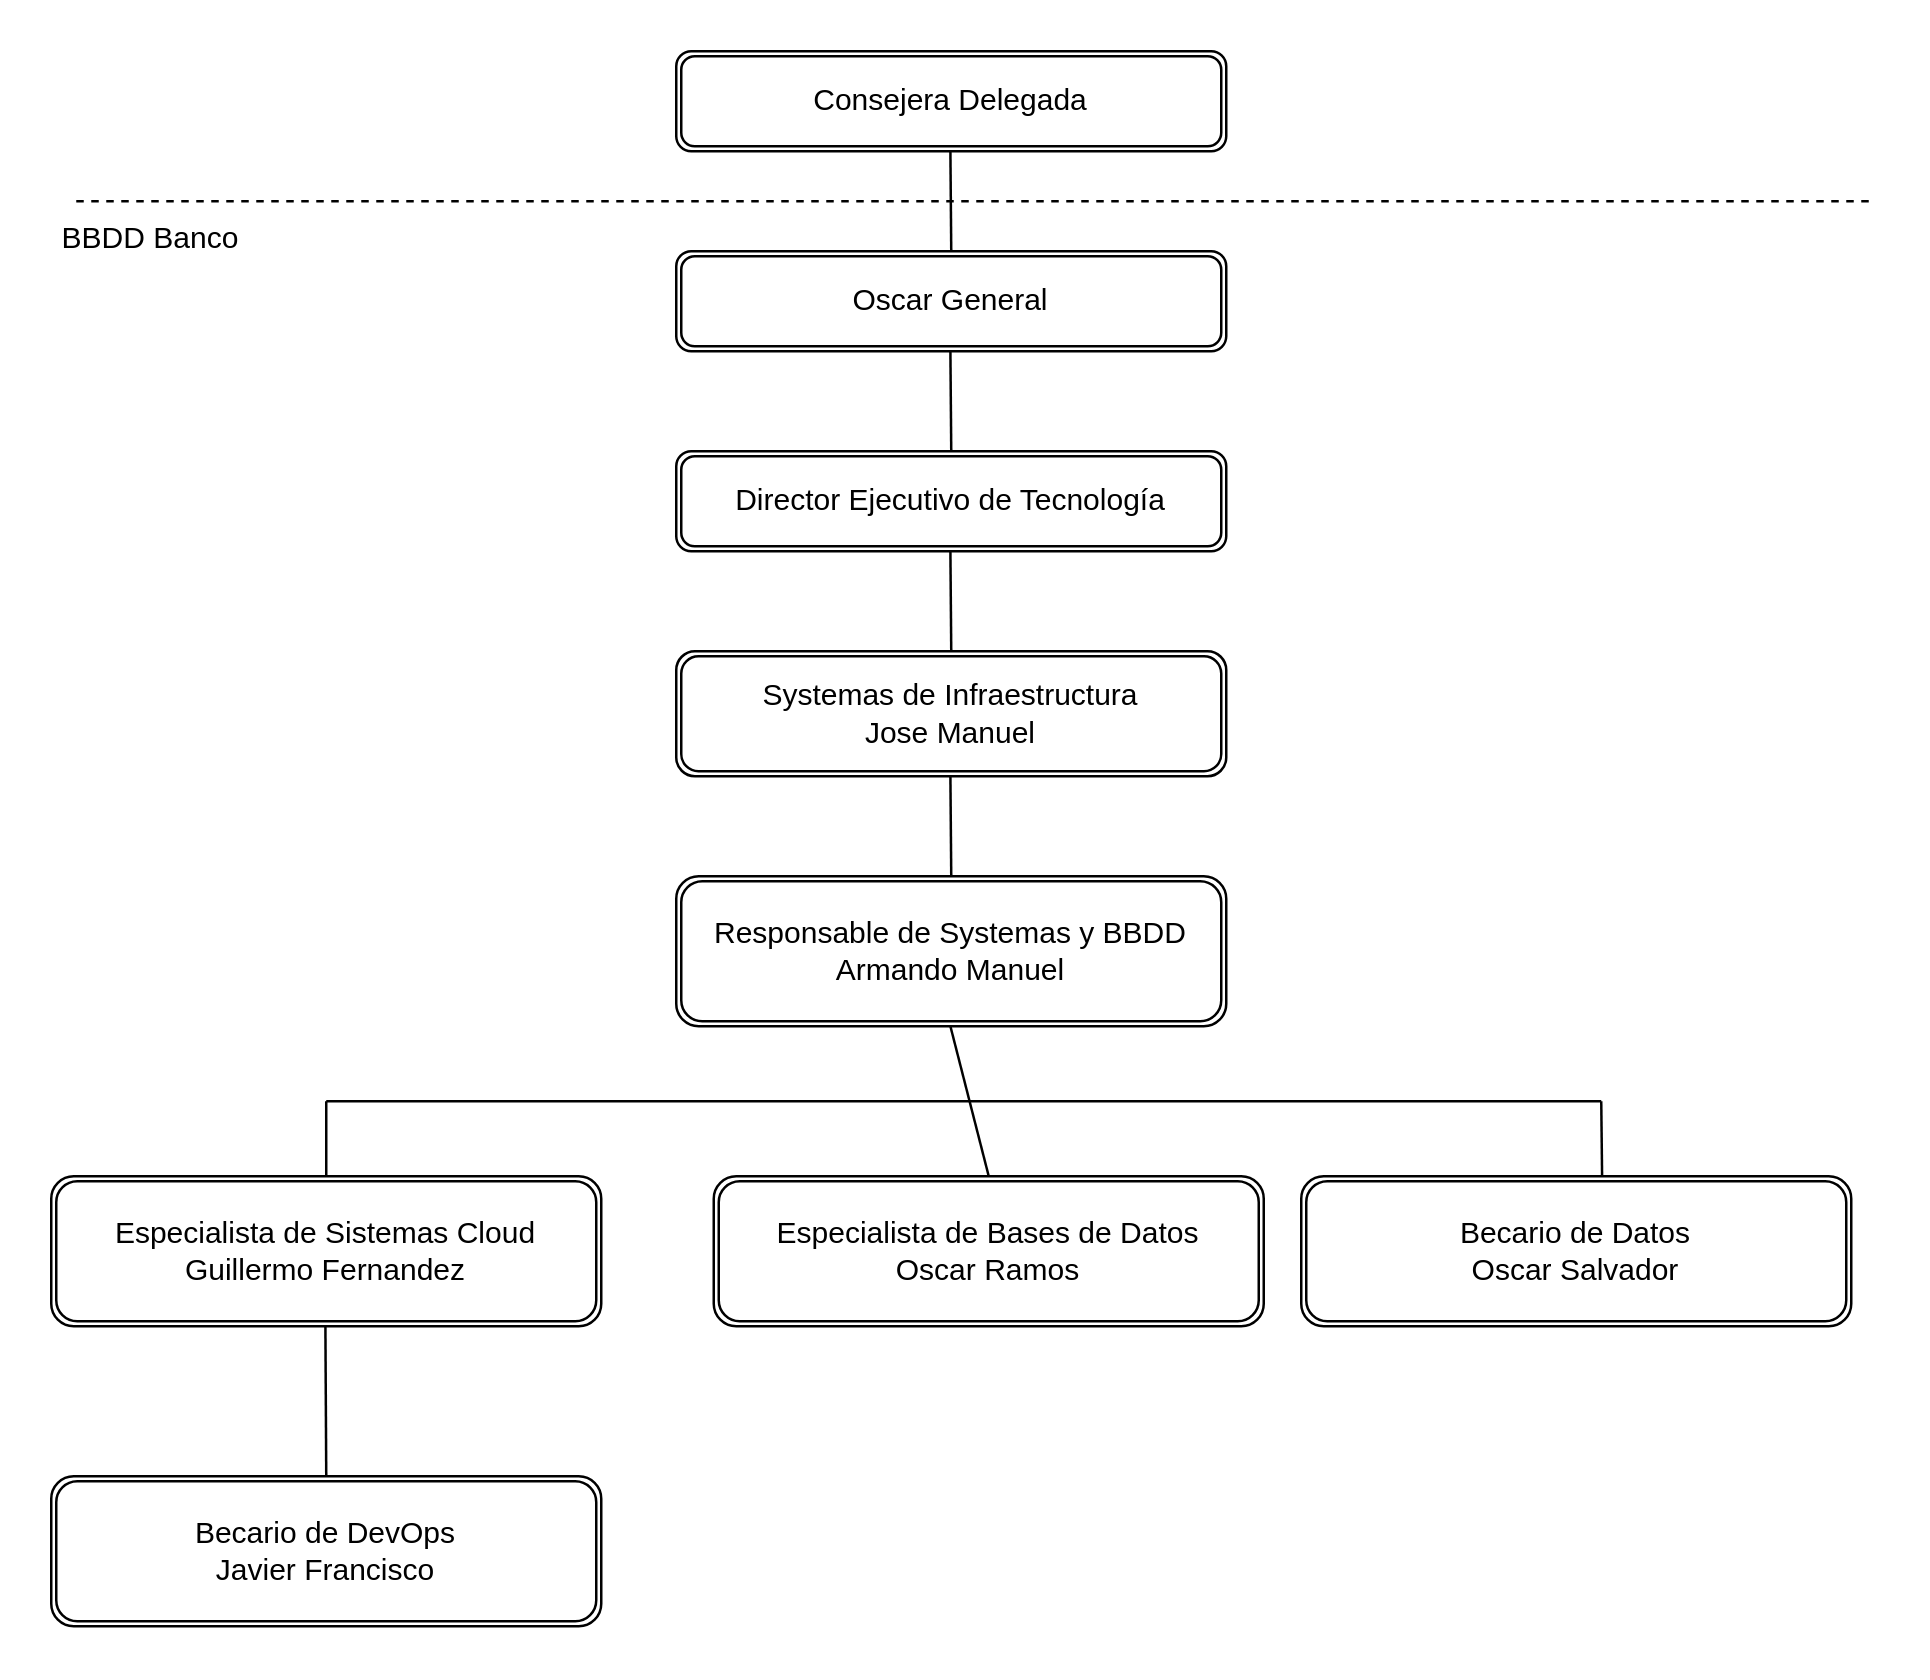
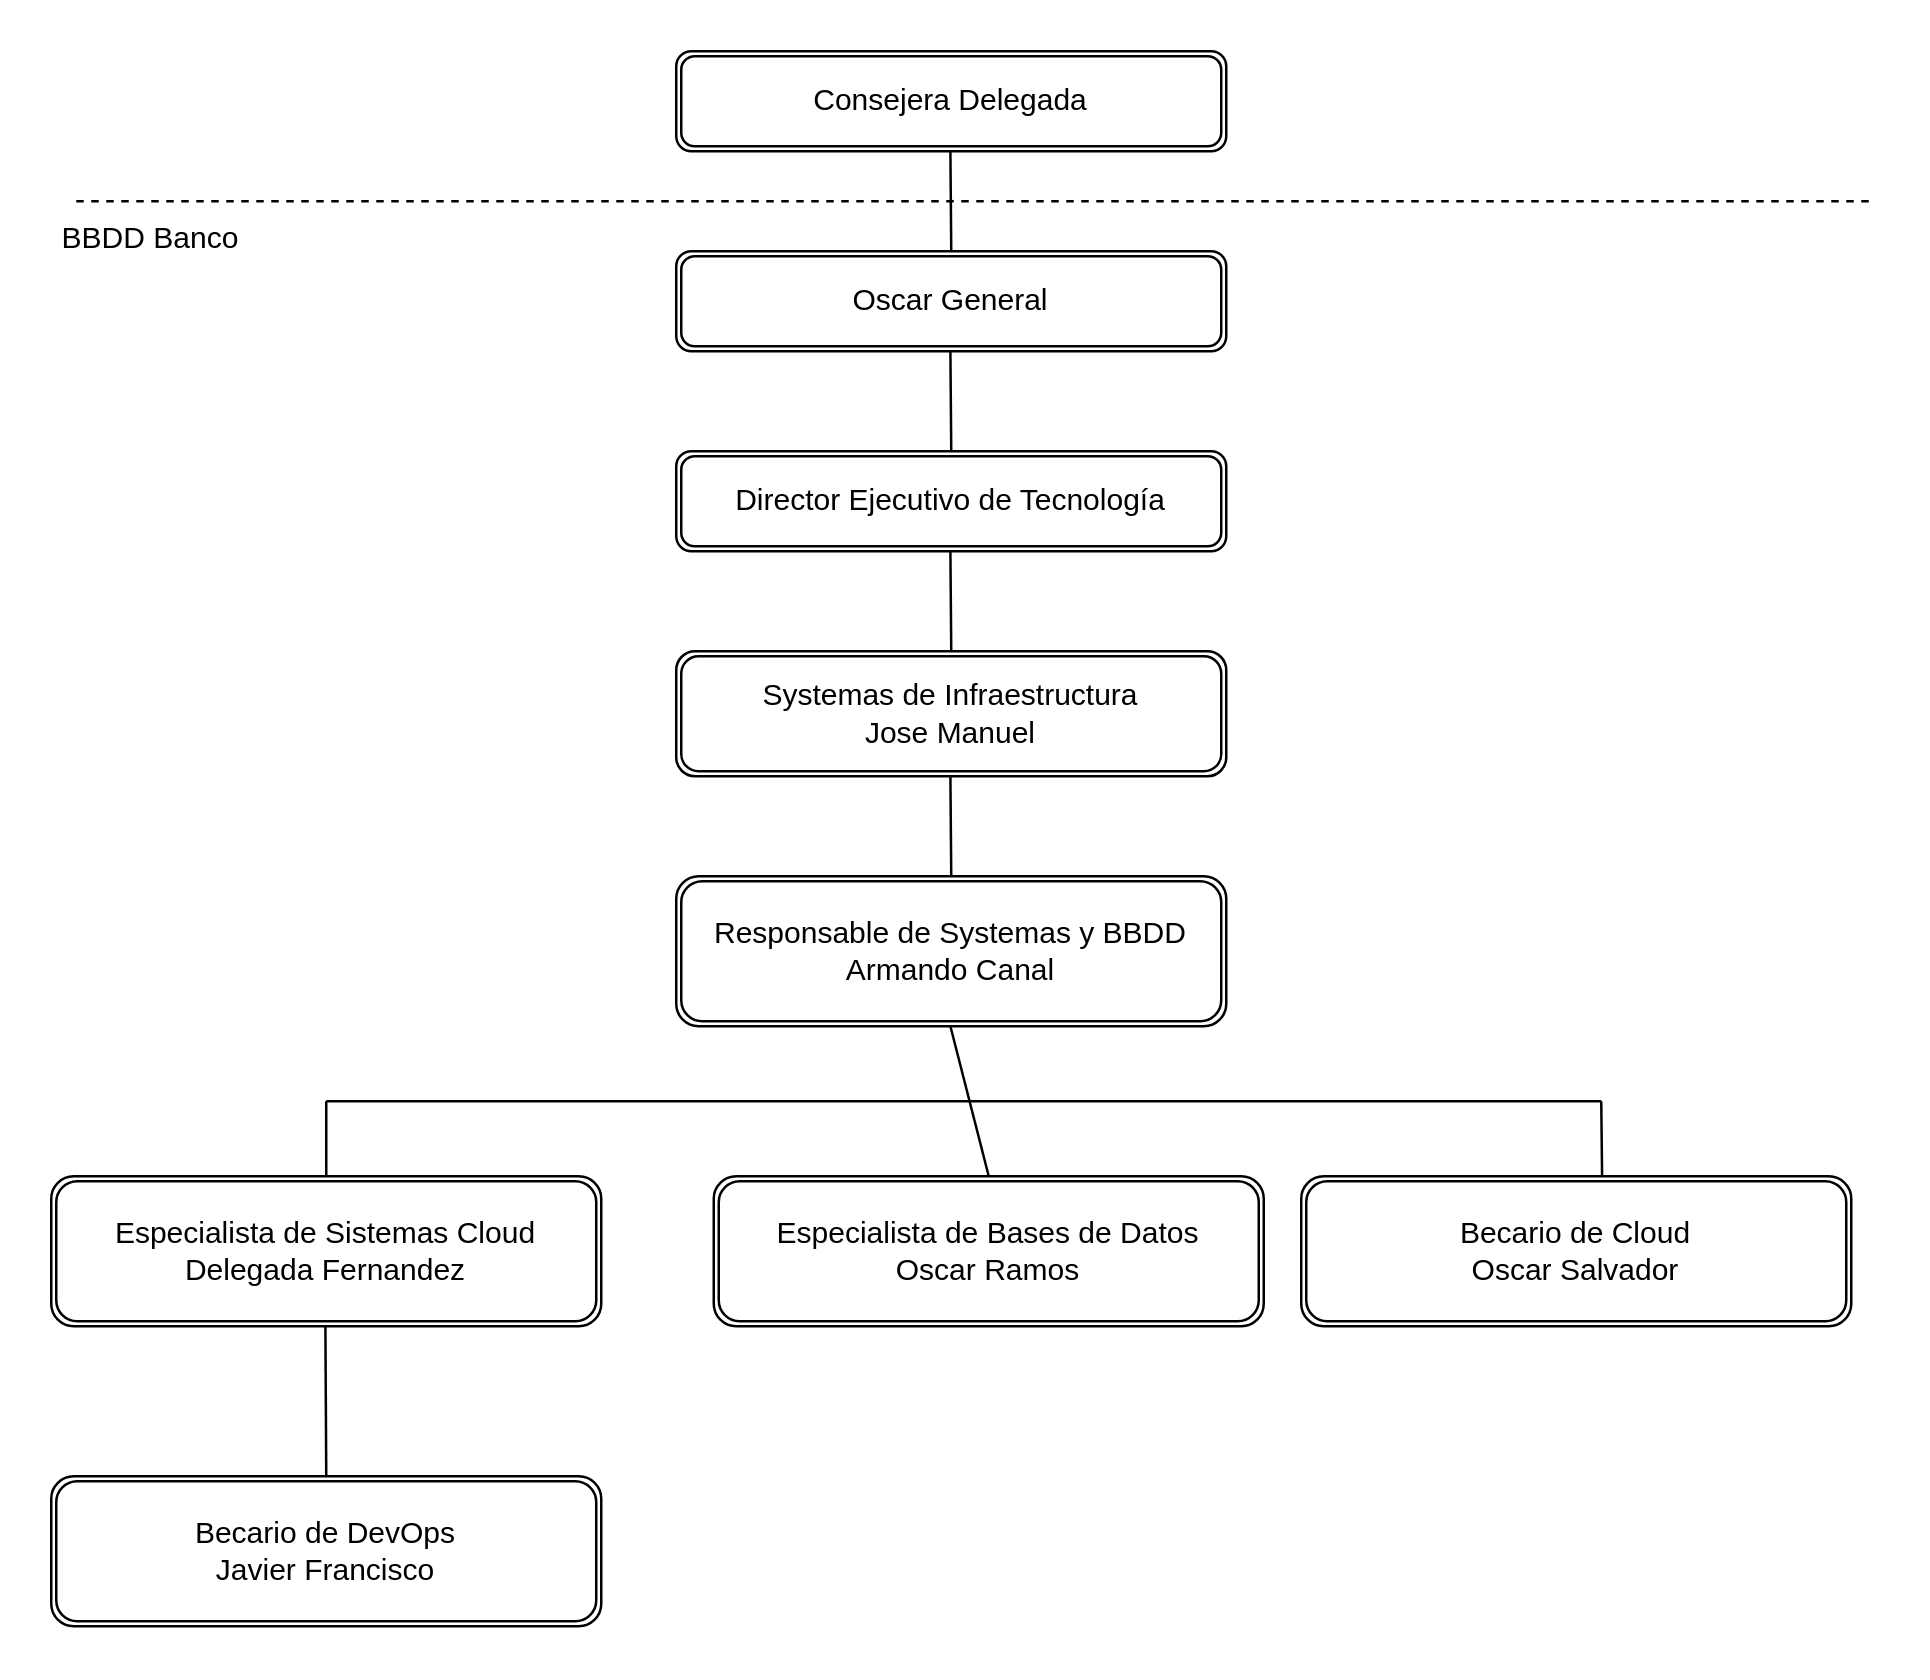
node "Responsable de Systemas y BBDD Armando Manuel": label "Responsable de Systemas y BBDD Armando Manuel" -> "Responsable de Systemas y BBDD Armando Canal"
node "Especialista de Sistemas Cloud Guillermo Fernandez": label "Especialista de Sistemas Cloud Guillermo Fernandez" -> "Especialista de Sistemas Cloud Delegada Fernandez"
node "Becario de Datos Oscar Salvador": label "Becario de Datos Oscar Salvador" -> "Becario de Cloud Oscar Salvador"
